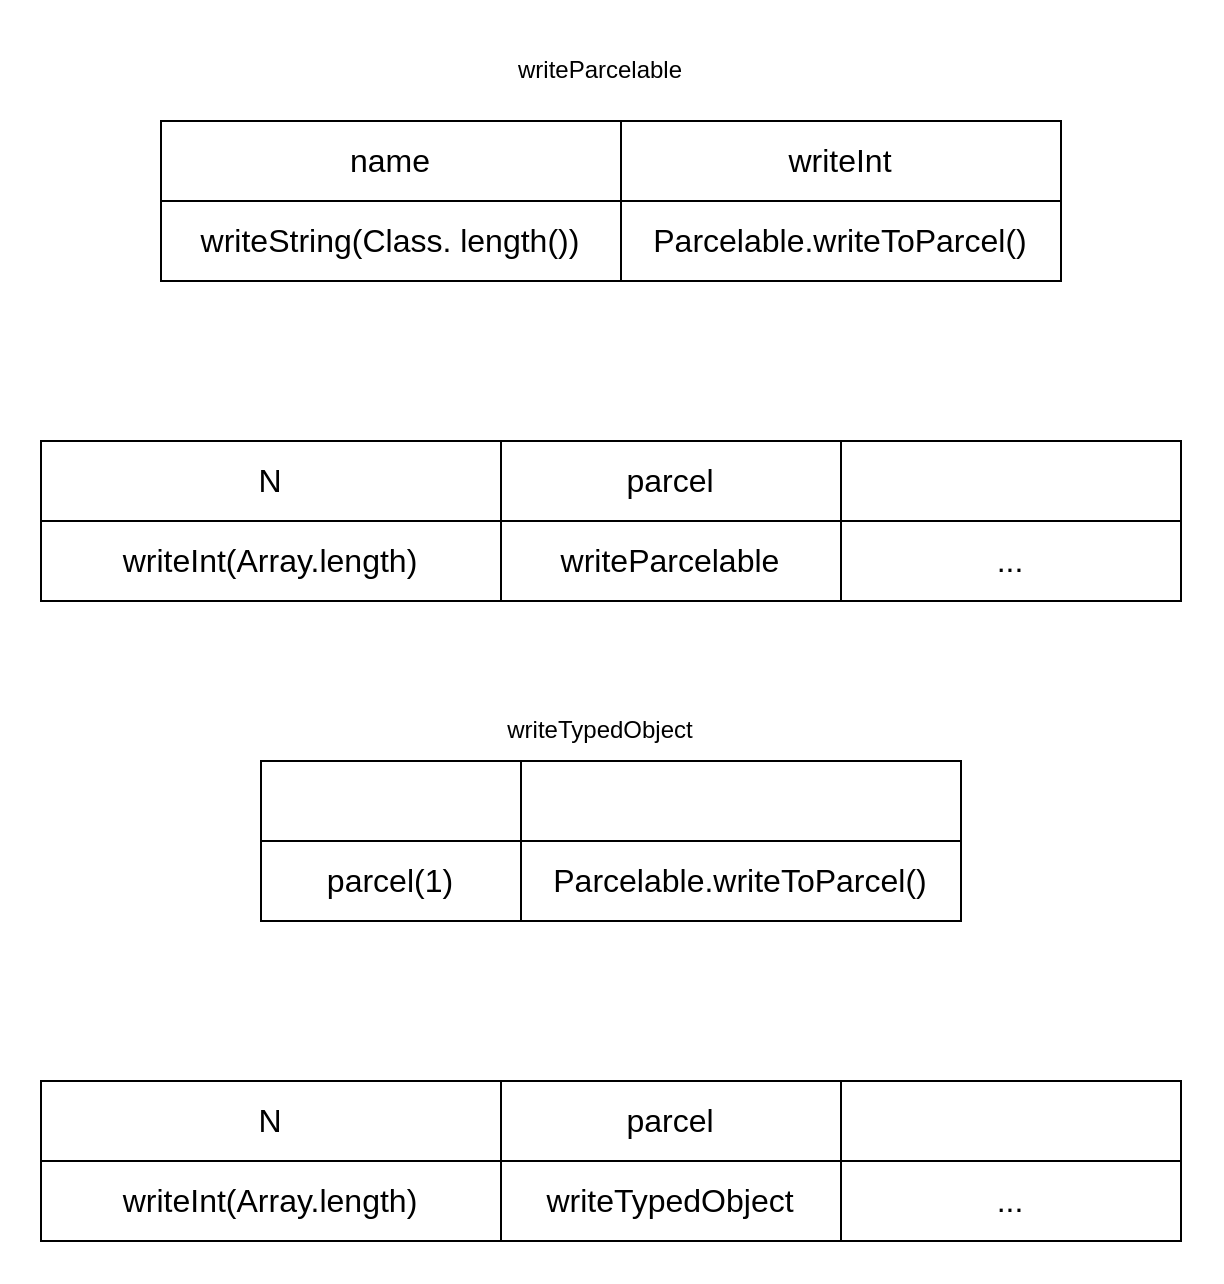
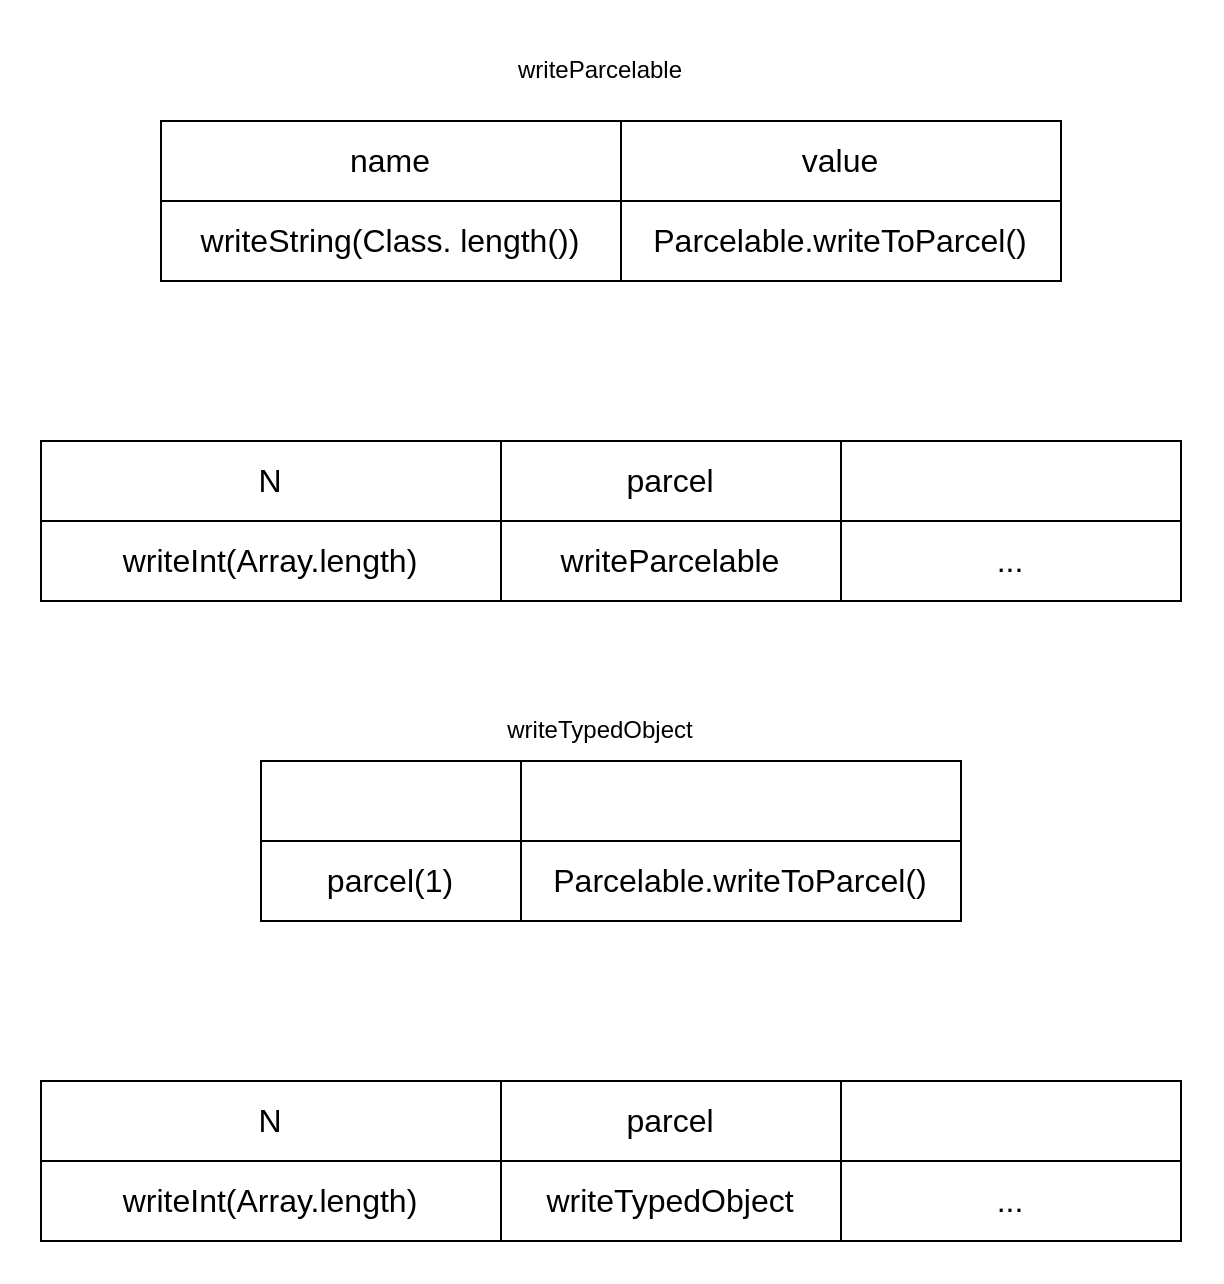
node "writeInt": label "writeInt" -> "value"
